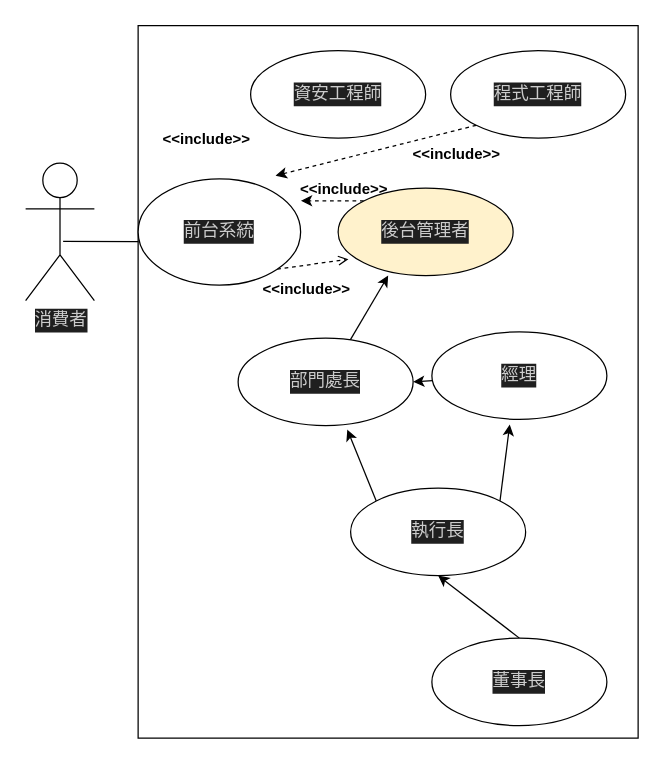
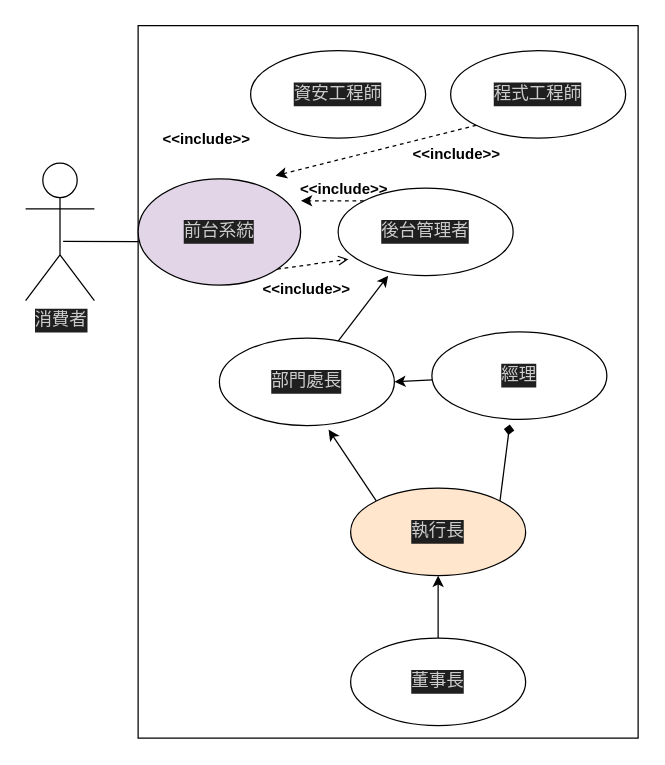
node "前台系統": fillcolor #ffffff -> #e1d5e7
node "後台管理者": fillcolor #fff2cc -> #ffffff
node "部門處長": moved (326, 382) -> (307, 382)
edge "執行長" -> "經理": arrowhead classic -> diamond
node "執行長": fillcolor #ffffff -> #ffe6cc
node "董事長": moved (519, 682) -> (438, 682)
